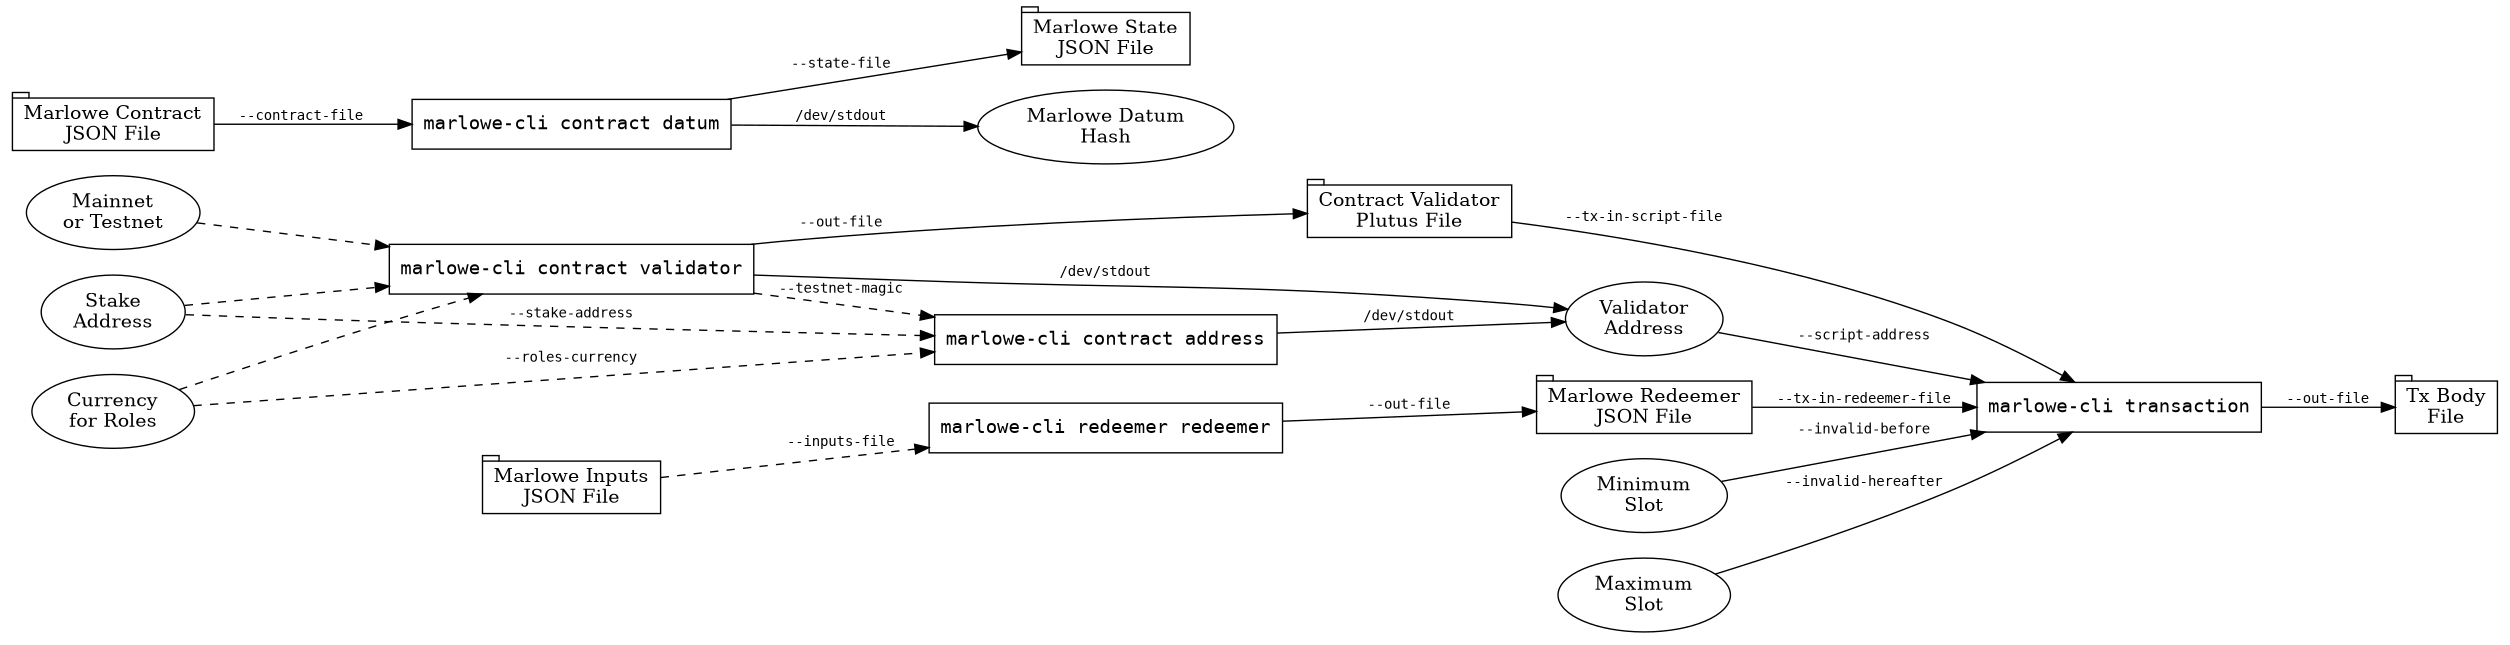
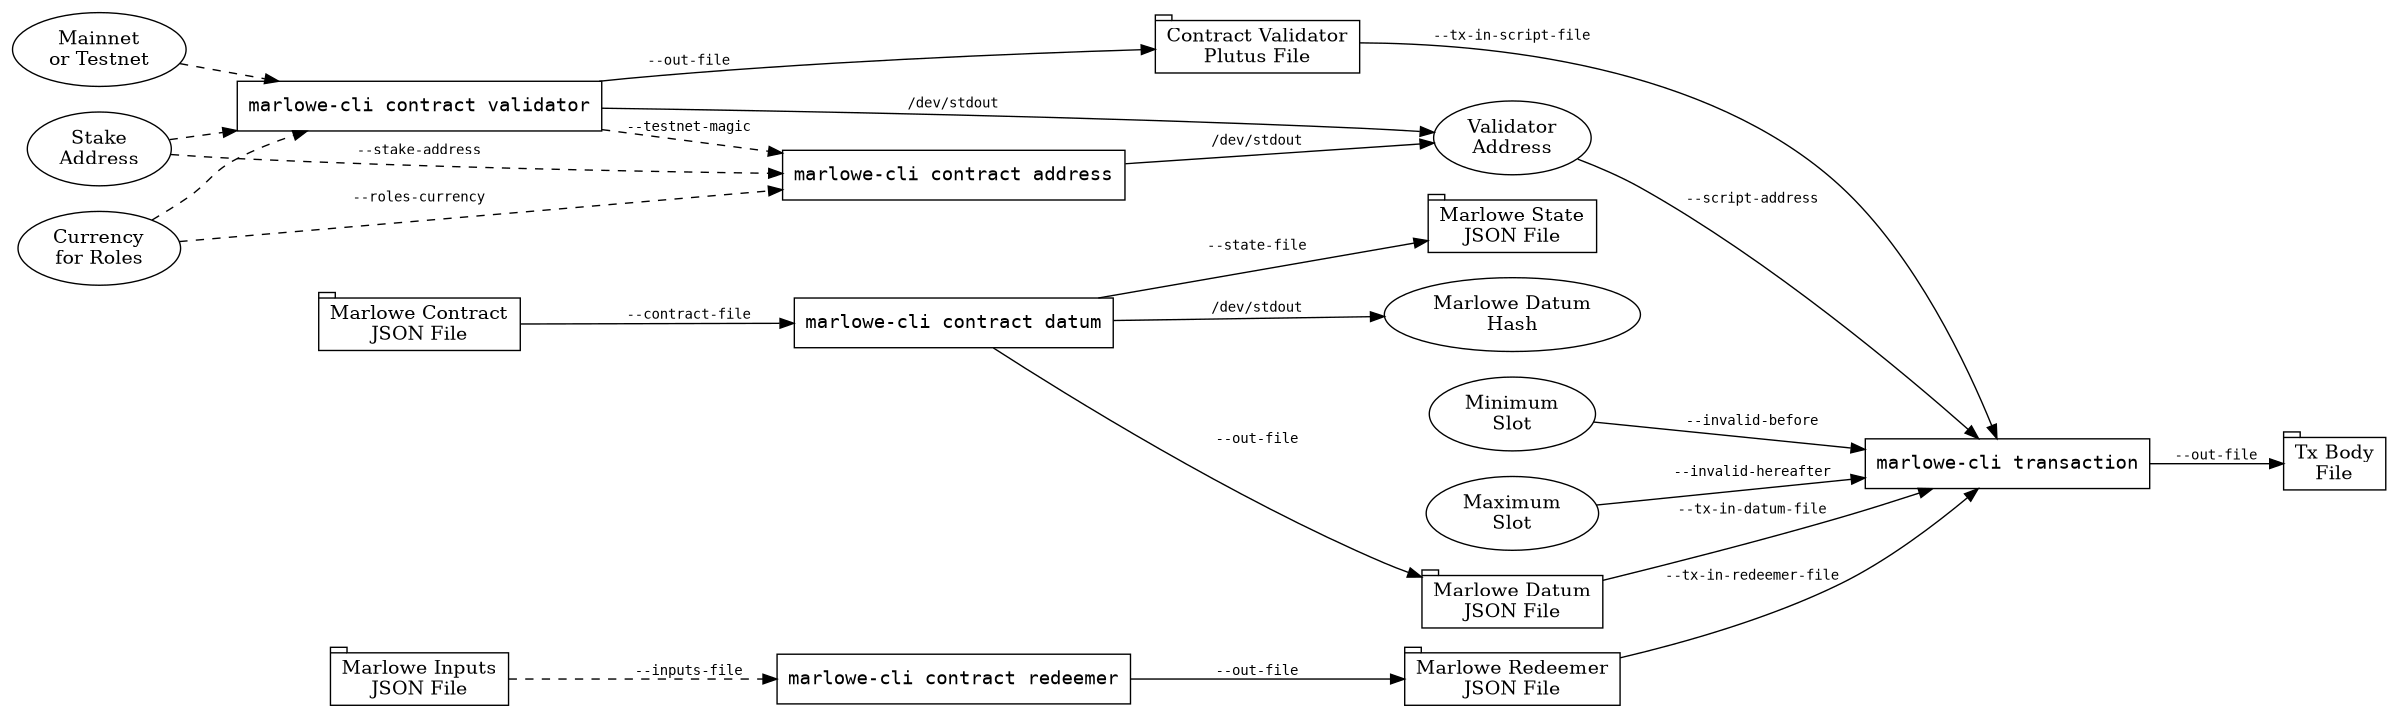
node "marlowe-cli redeemer redeemer": label "marlowe-cli redeemer redeemer" -> "marlowe-cli contract redeemer"
node "Marlowe Datum JSON File": added
